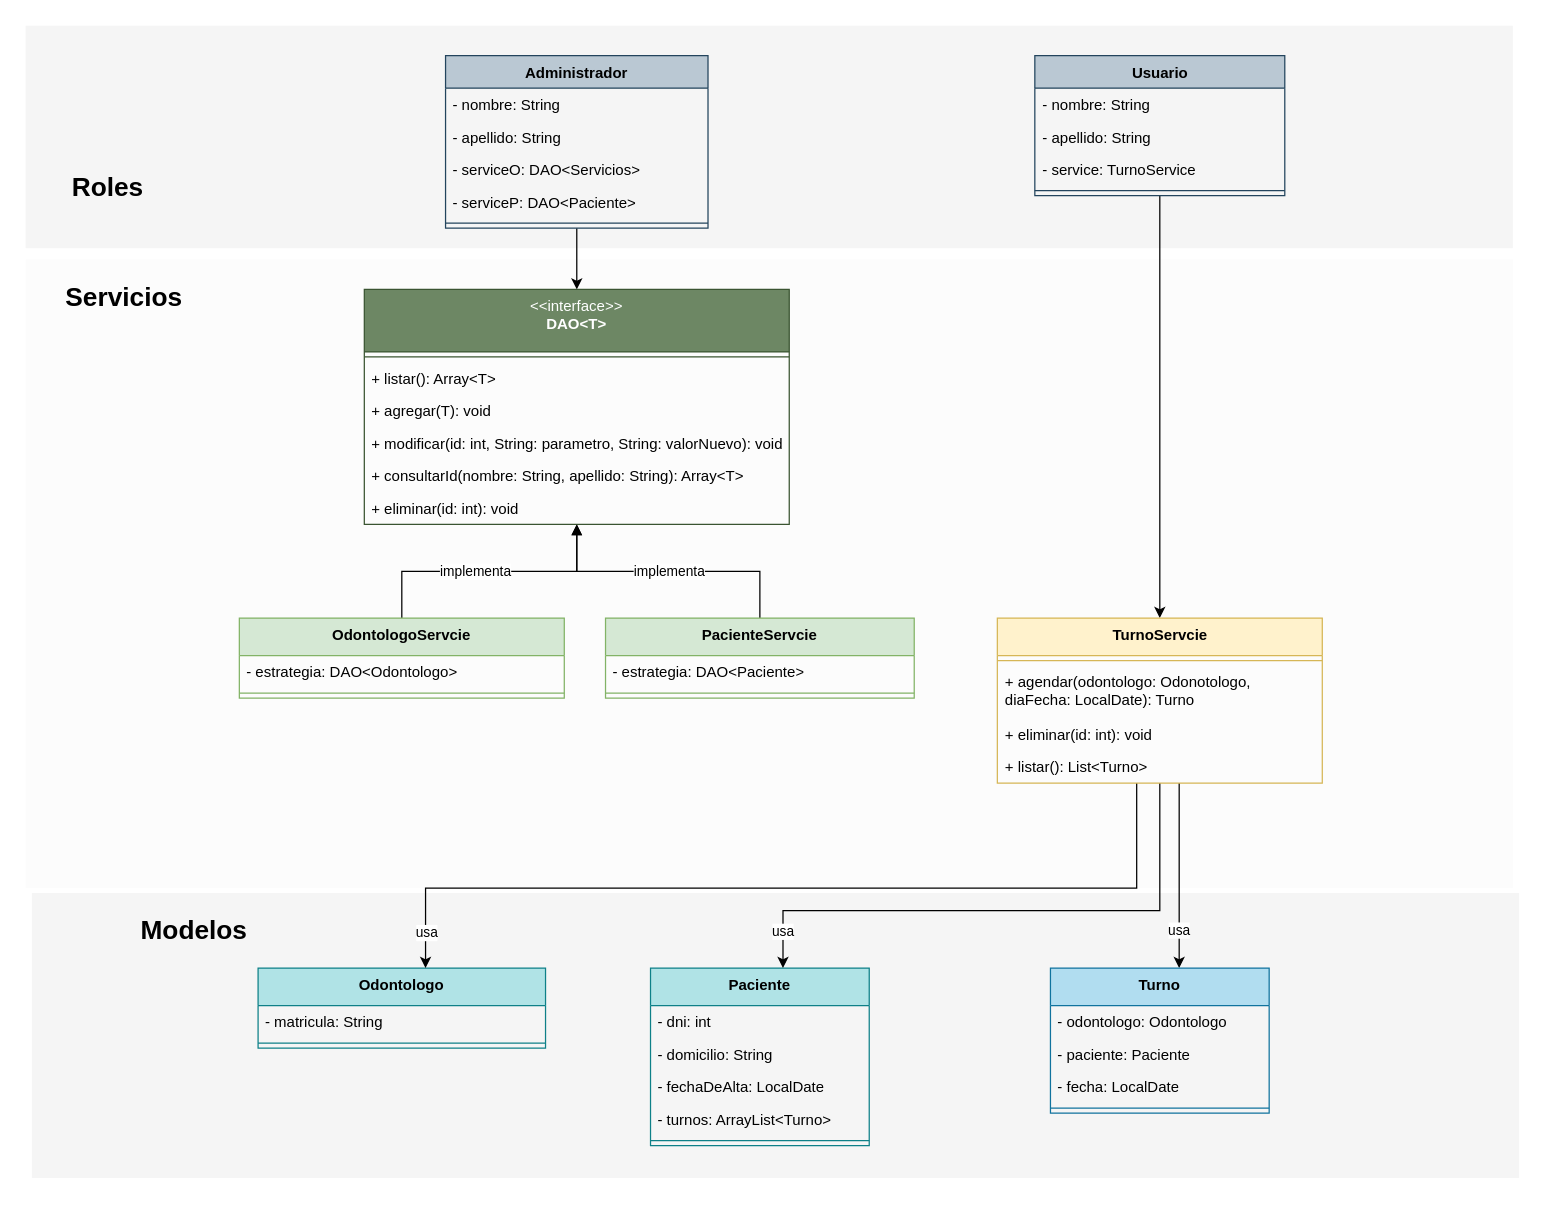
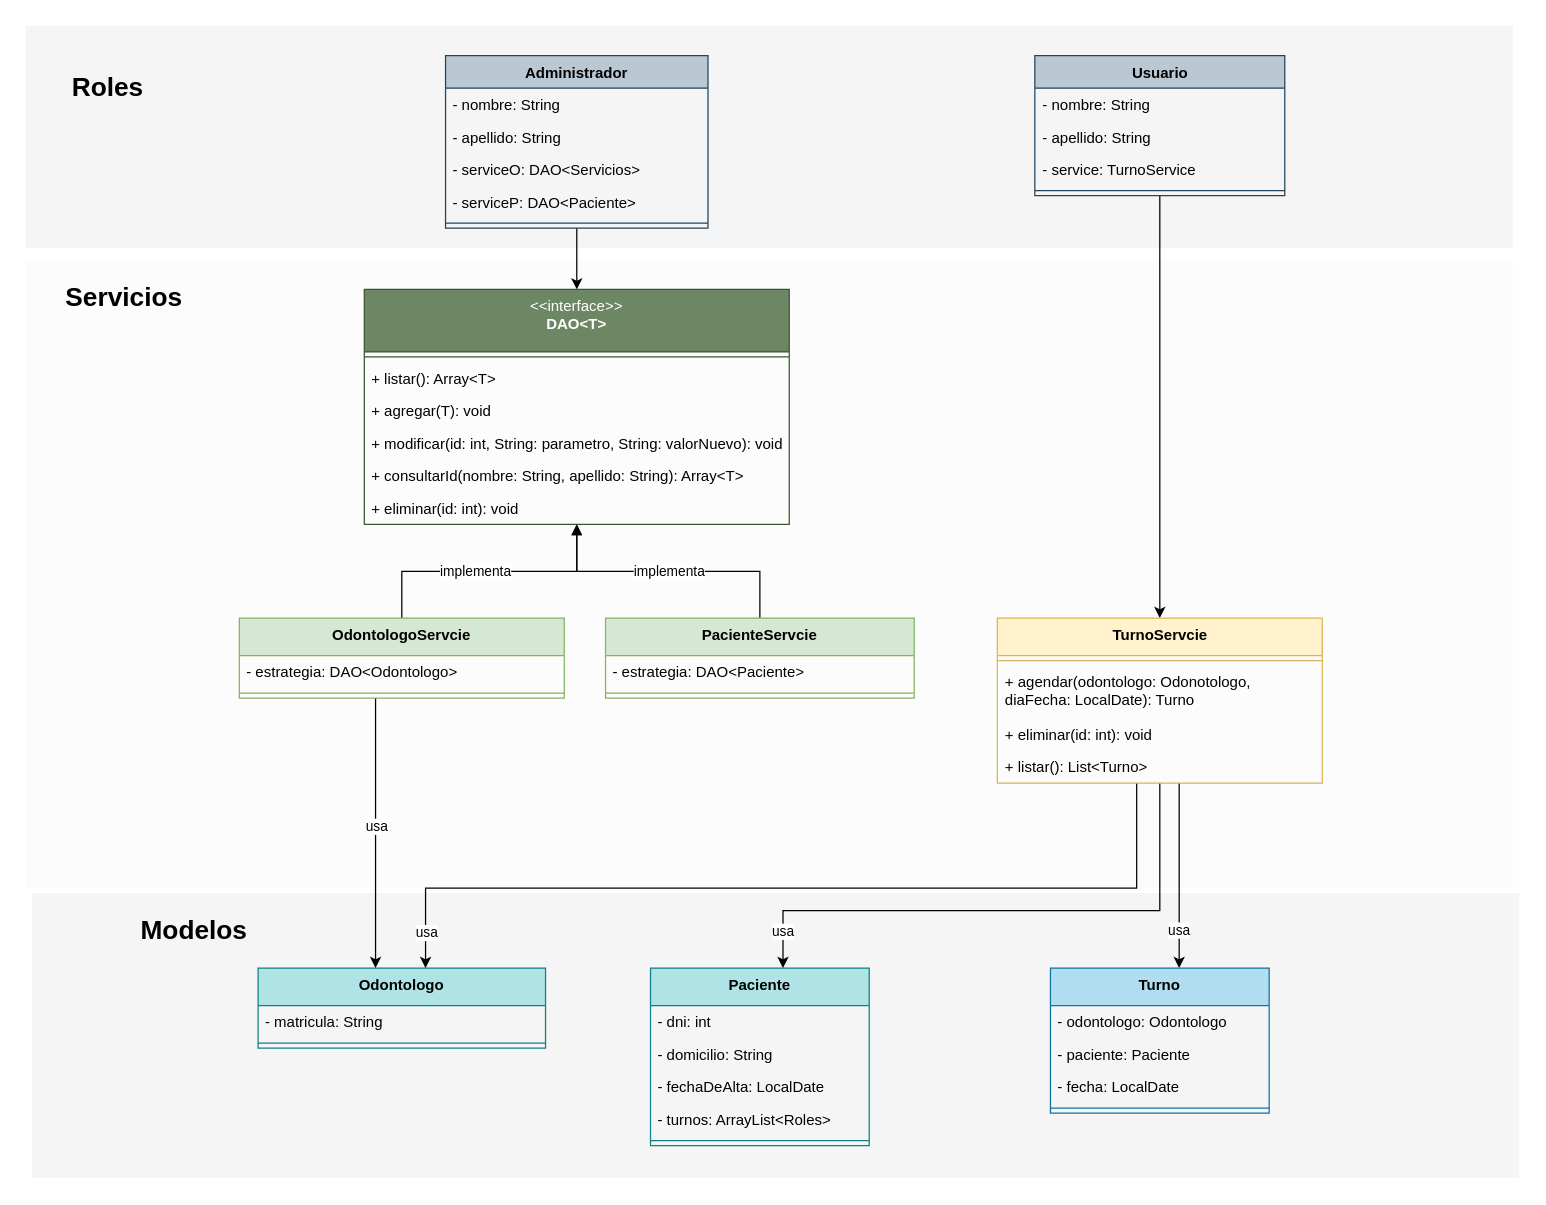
node "Roles": moved (108, 187) -> (108, 87)
edge "OdontologoServcie" -> "Odontologo": added, label "usa"
node "- turnos: ArrayList<Turno>": label "- turnos: ArrayList<Turno>" -> "- turnos: ArrayList<Roles>"
